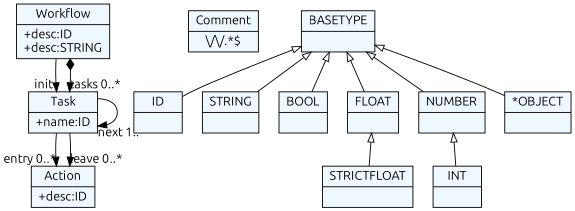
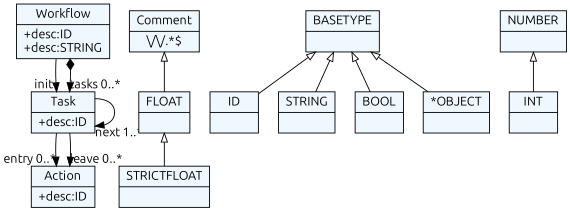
edge "NUMBER" -> "BASETYPE": removed
edge "FLOAT" -> "BASETYPE": now "FLOAT" -> "Comment"
node "Task": text "+name:ID" -> "+desc:ID"
